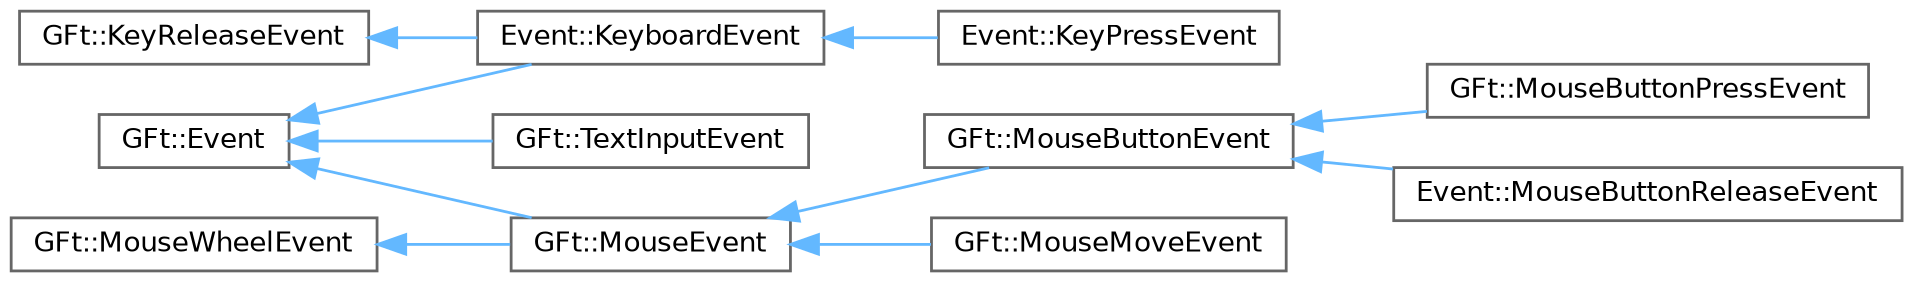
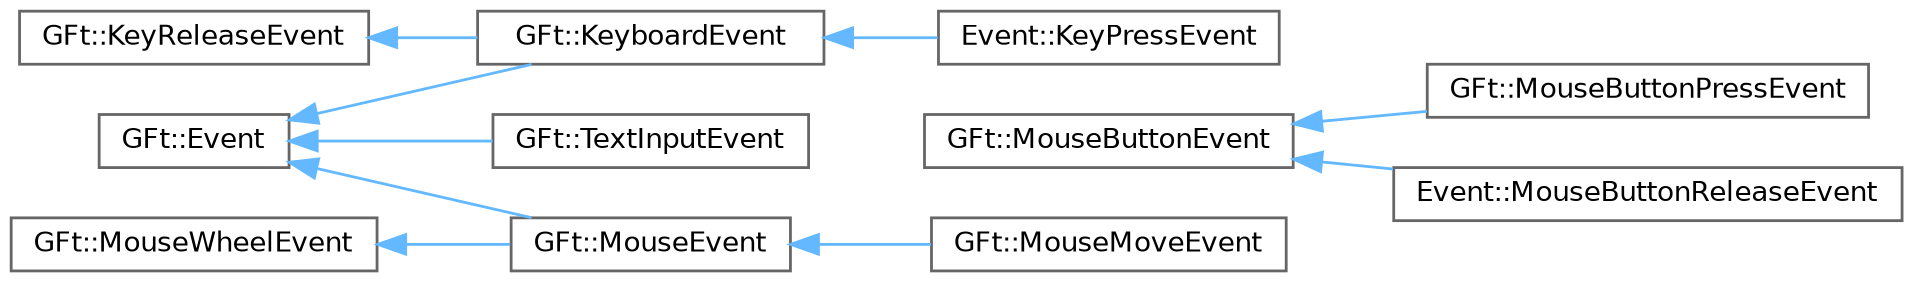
node "Event::KeyboardEvent": label "Event::KeyboardEvent" -> "GFt::KeyboardEvent"
edge "GFt::MouseButtonEvent" -> "GFt::MouseEvent": removed
